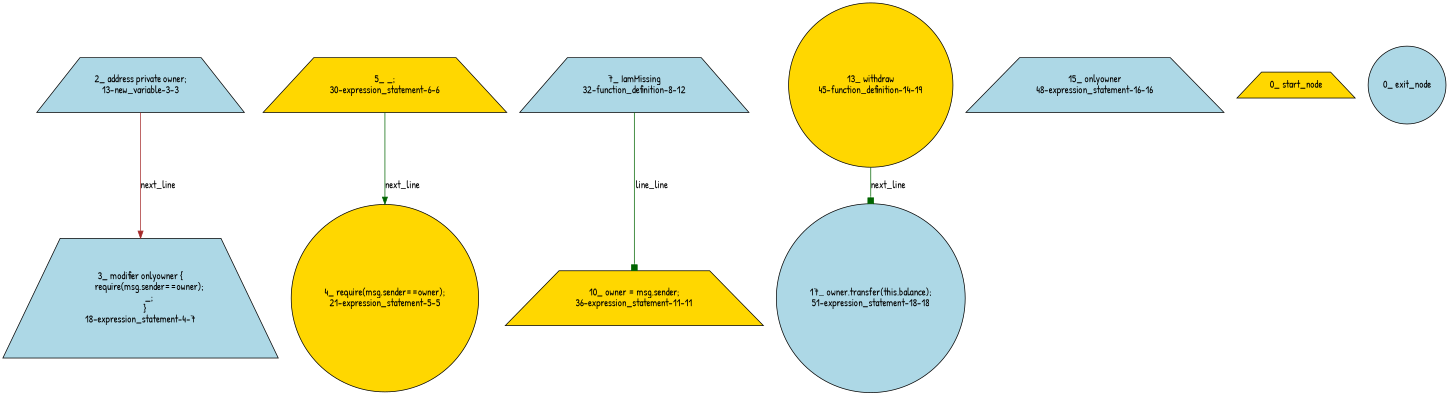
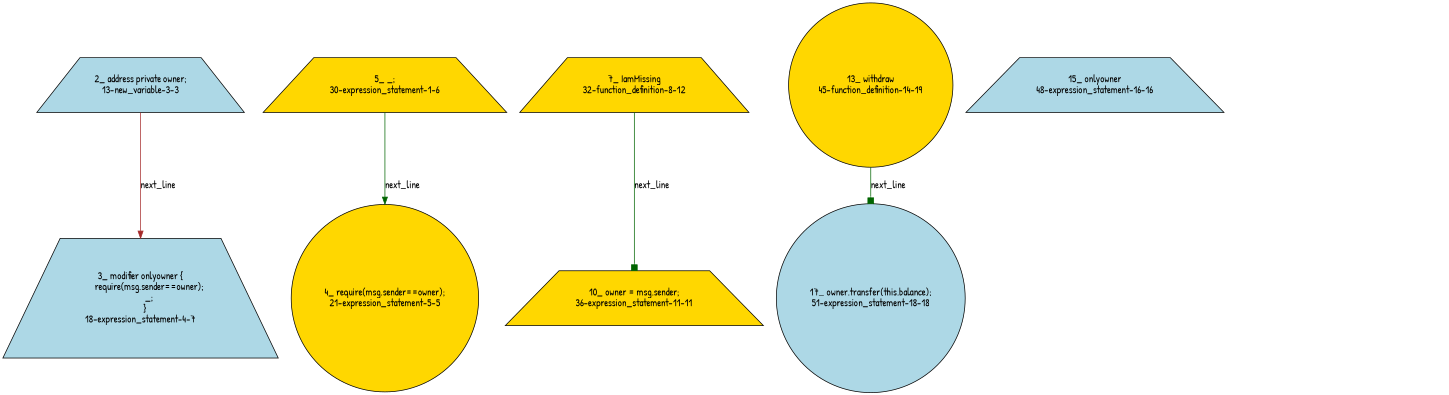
node "5_ _; 30-expression_statement-6-6": label "5_ _; 30-expression_statement-6-6" -> "5_ _; 30-expression_statement-1-6"
node "7_ IamMissing 32-function_definition-8-12": fillcolor lightblue -> gold
node "0_ start_node": removed
node "0_ exit_node": removed
edge "7_ IamMissing 32-function_definition-8-12" -> "10_ owner = msg.sender; 36-expression_statement-11-11": label "line_line" -> "next_line"
